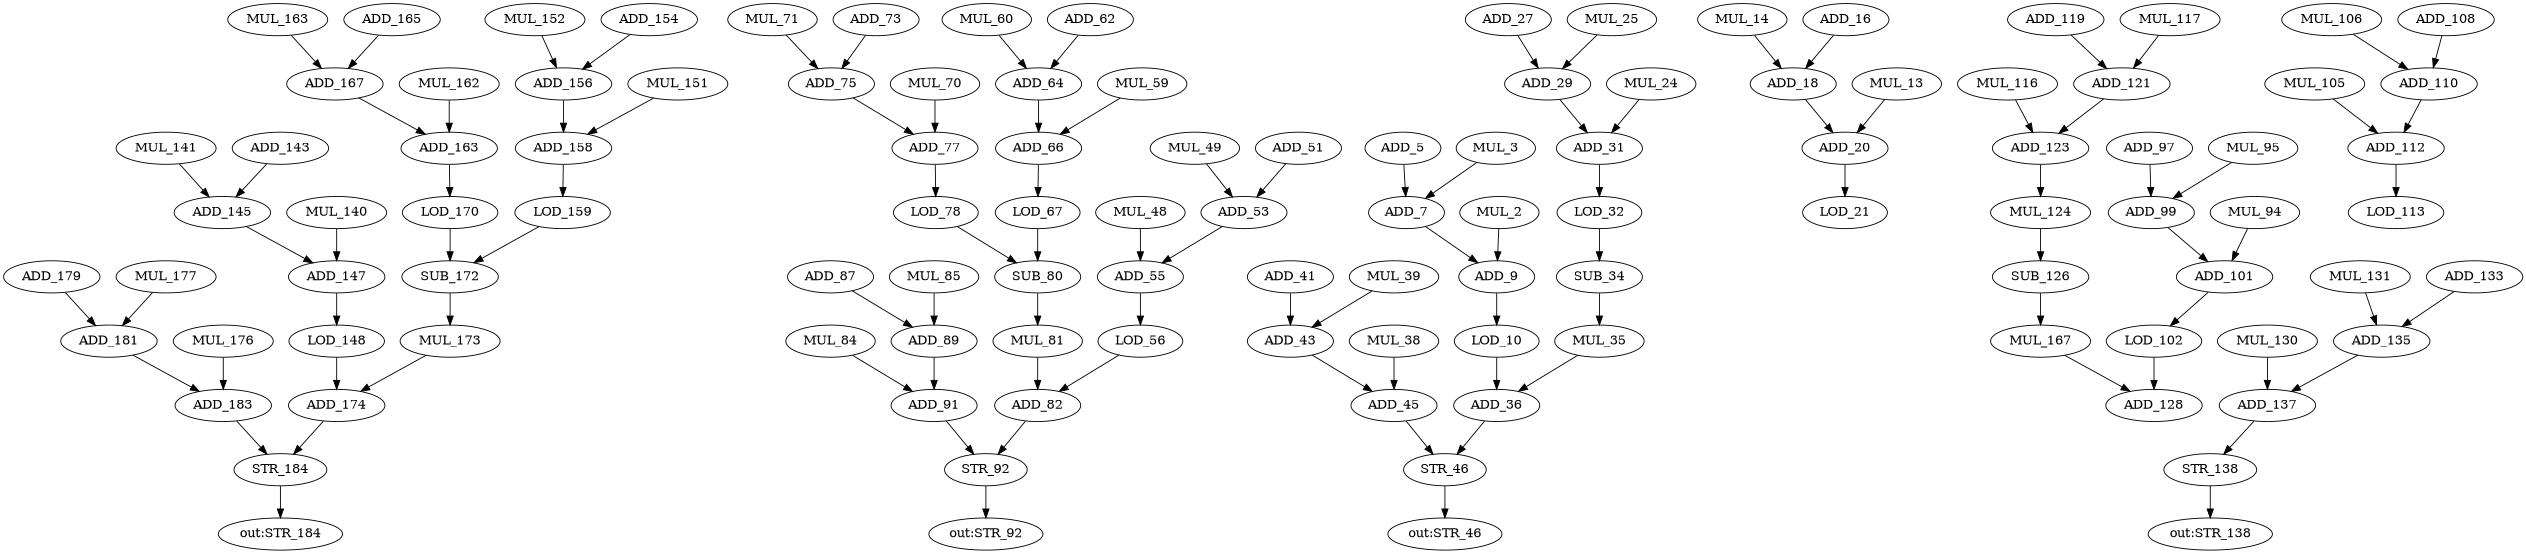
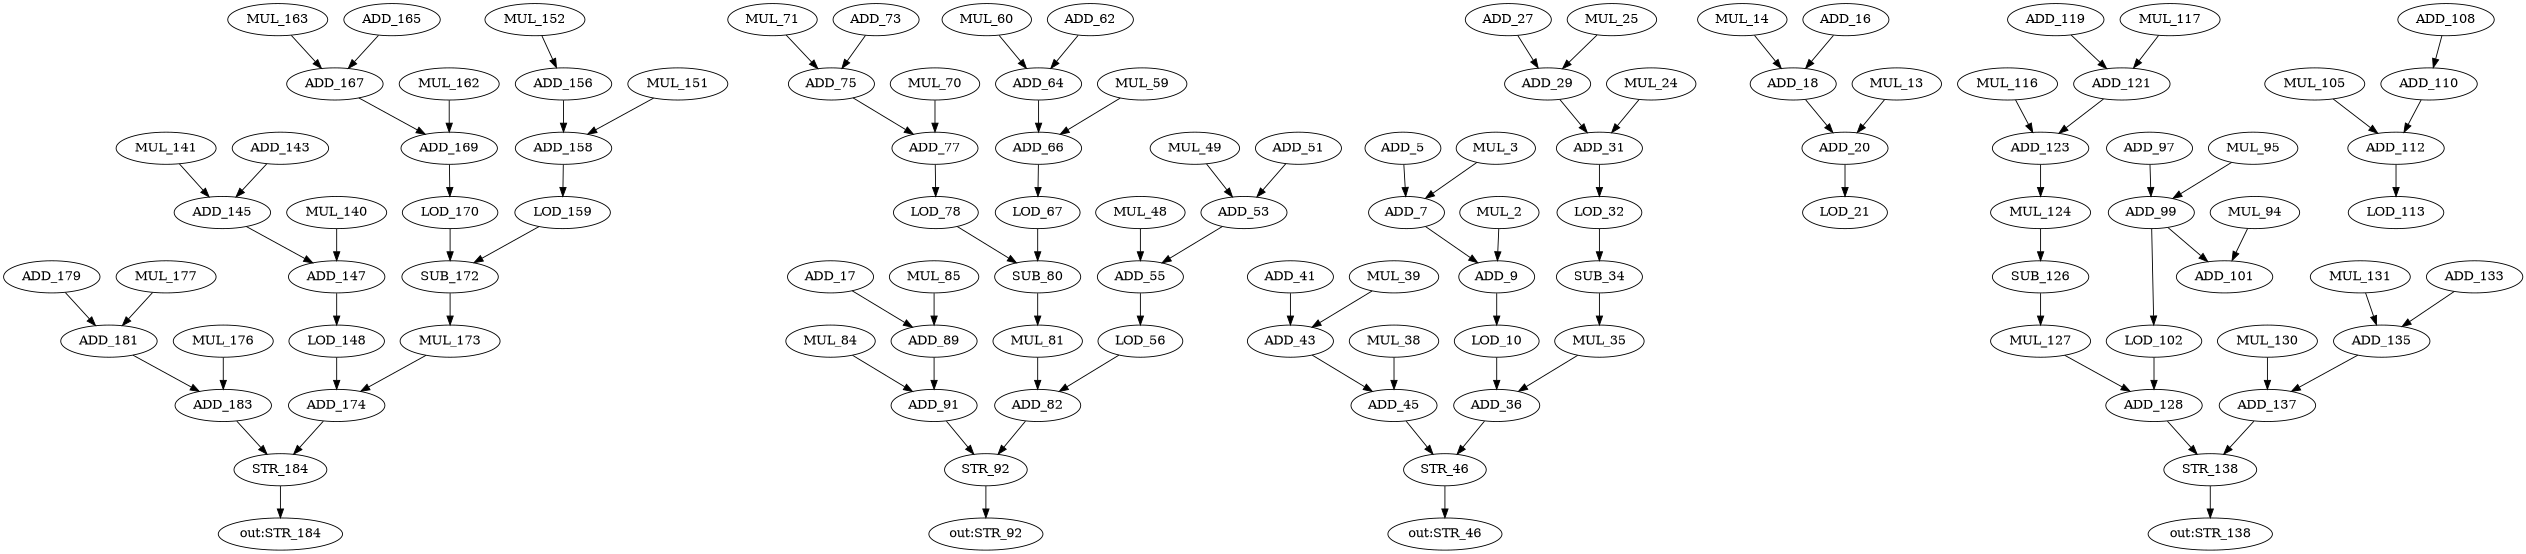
node "ADD_154": removed
node "MUL_106": removed
node "ADD_163": label "ADD_163" -> "ADD_169"
node "ADD_87": label "ADD_87" -> "ADD_17"
edge "ADD_101" -> "LOD_102": now "ADD_99" -> "LOD_102"
node "MUL_167": label "MUL_167" -> "MUL_127"
edge "ADD_128" -> "STR_138": added
